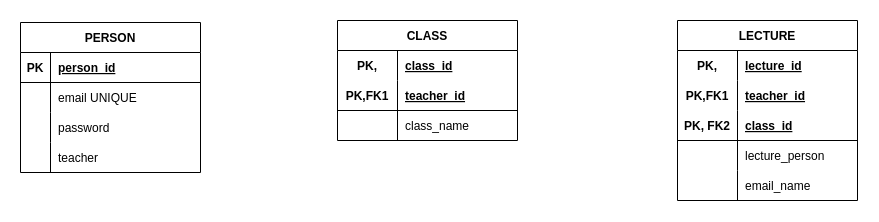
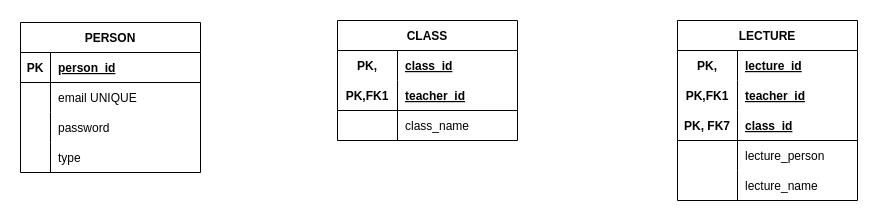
node "PK, FK2": label "PK, FK2" -> "PK, FK7"
node "teacher": label "teacher" -> "type"
node "email_name": label "email_name" -> "lecture_name"
